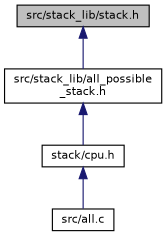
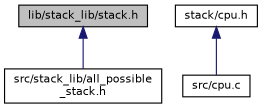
node "src/stack_lib/stack.h": label "src/stack_lib/stack.h" -> "lib/stack_lib/stack.h"
edge "stack/cpu.h" -> "src/stack_lib/all_possible _stack.h": removed
node "src/all.c": label "src/all.c" -> "src/cpu.c"
